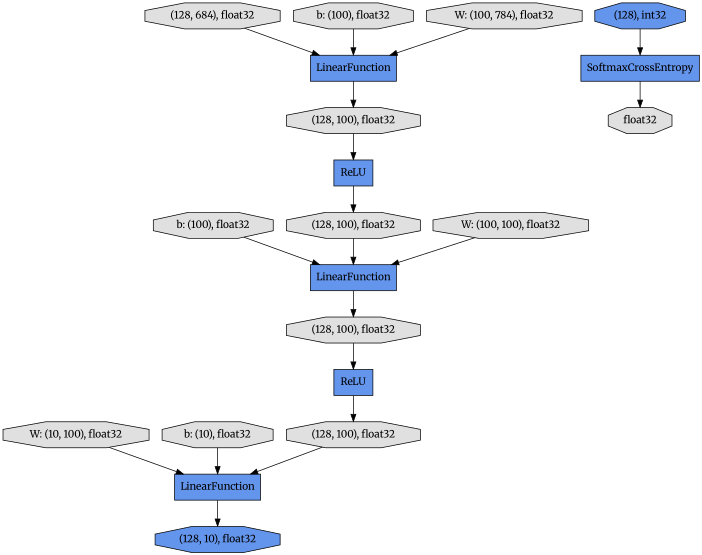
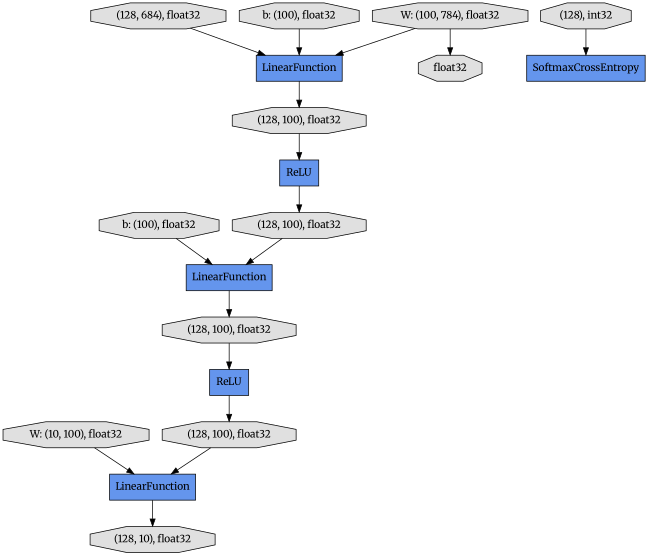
node "(128), int32": fillcolor #6495ed -> #e0e0e0
edge "SoftmaxCrossEntropy" -> "float32": now "W: (100, 784), float32" -> "float32"
node "W: (100, 100), float32": removed
node "b: (10), float32": removed
node "(128, 10), float32": fillcolor #6495ed -> #e0e0e0
